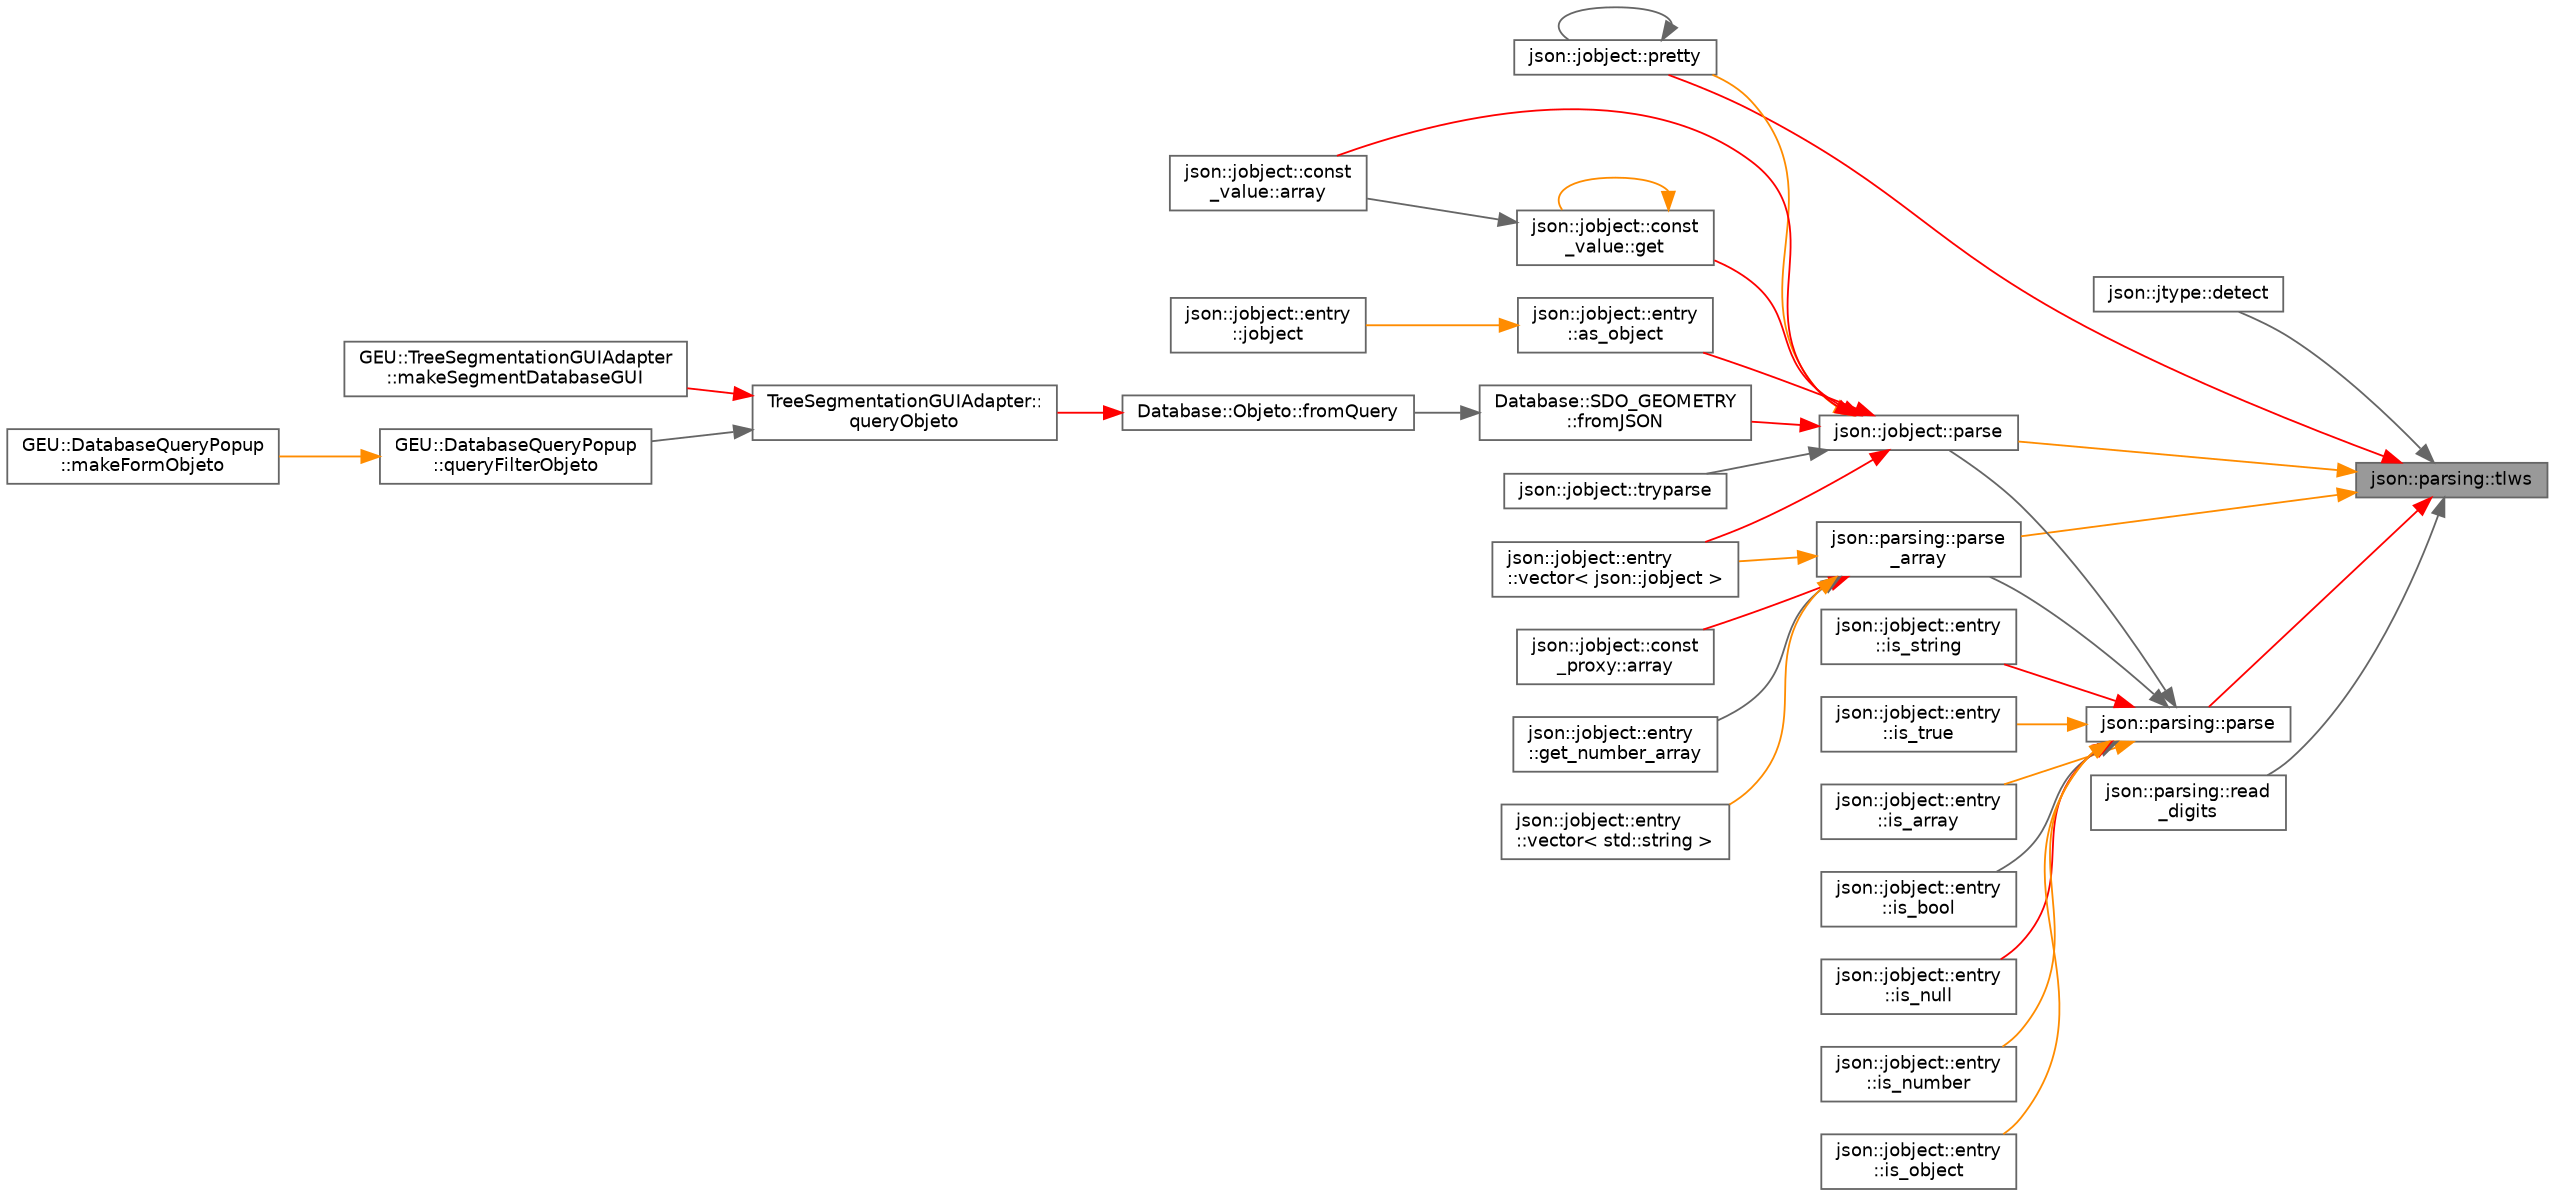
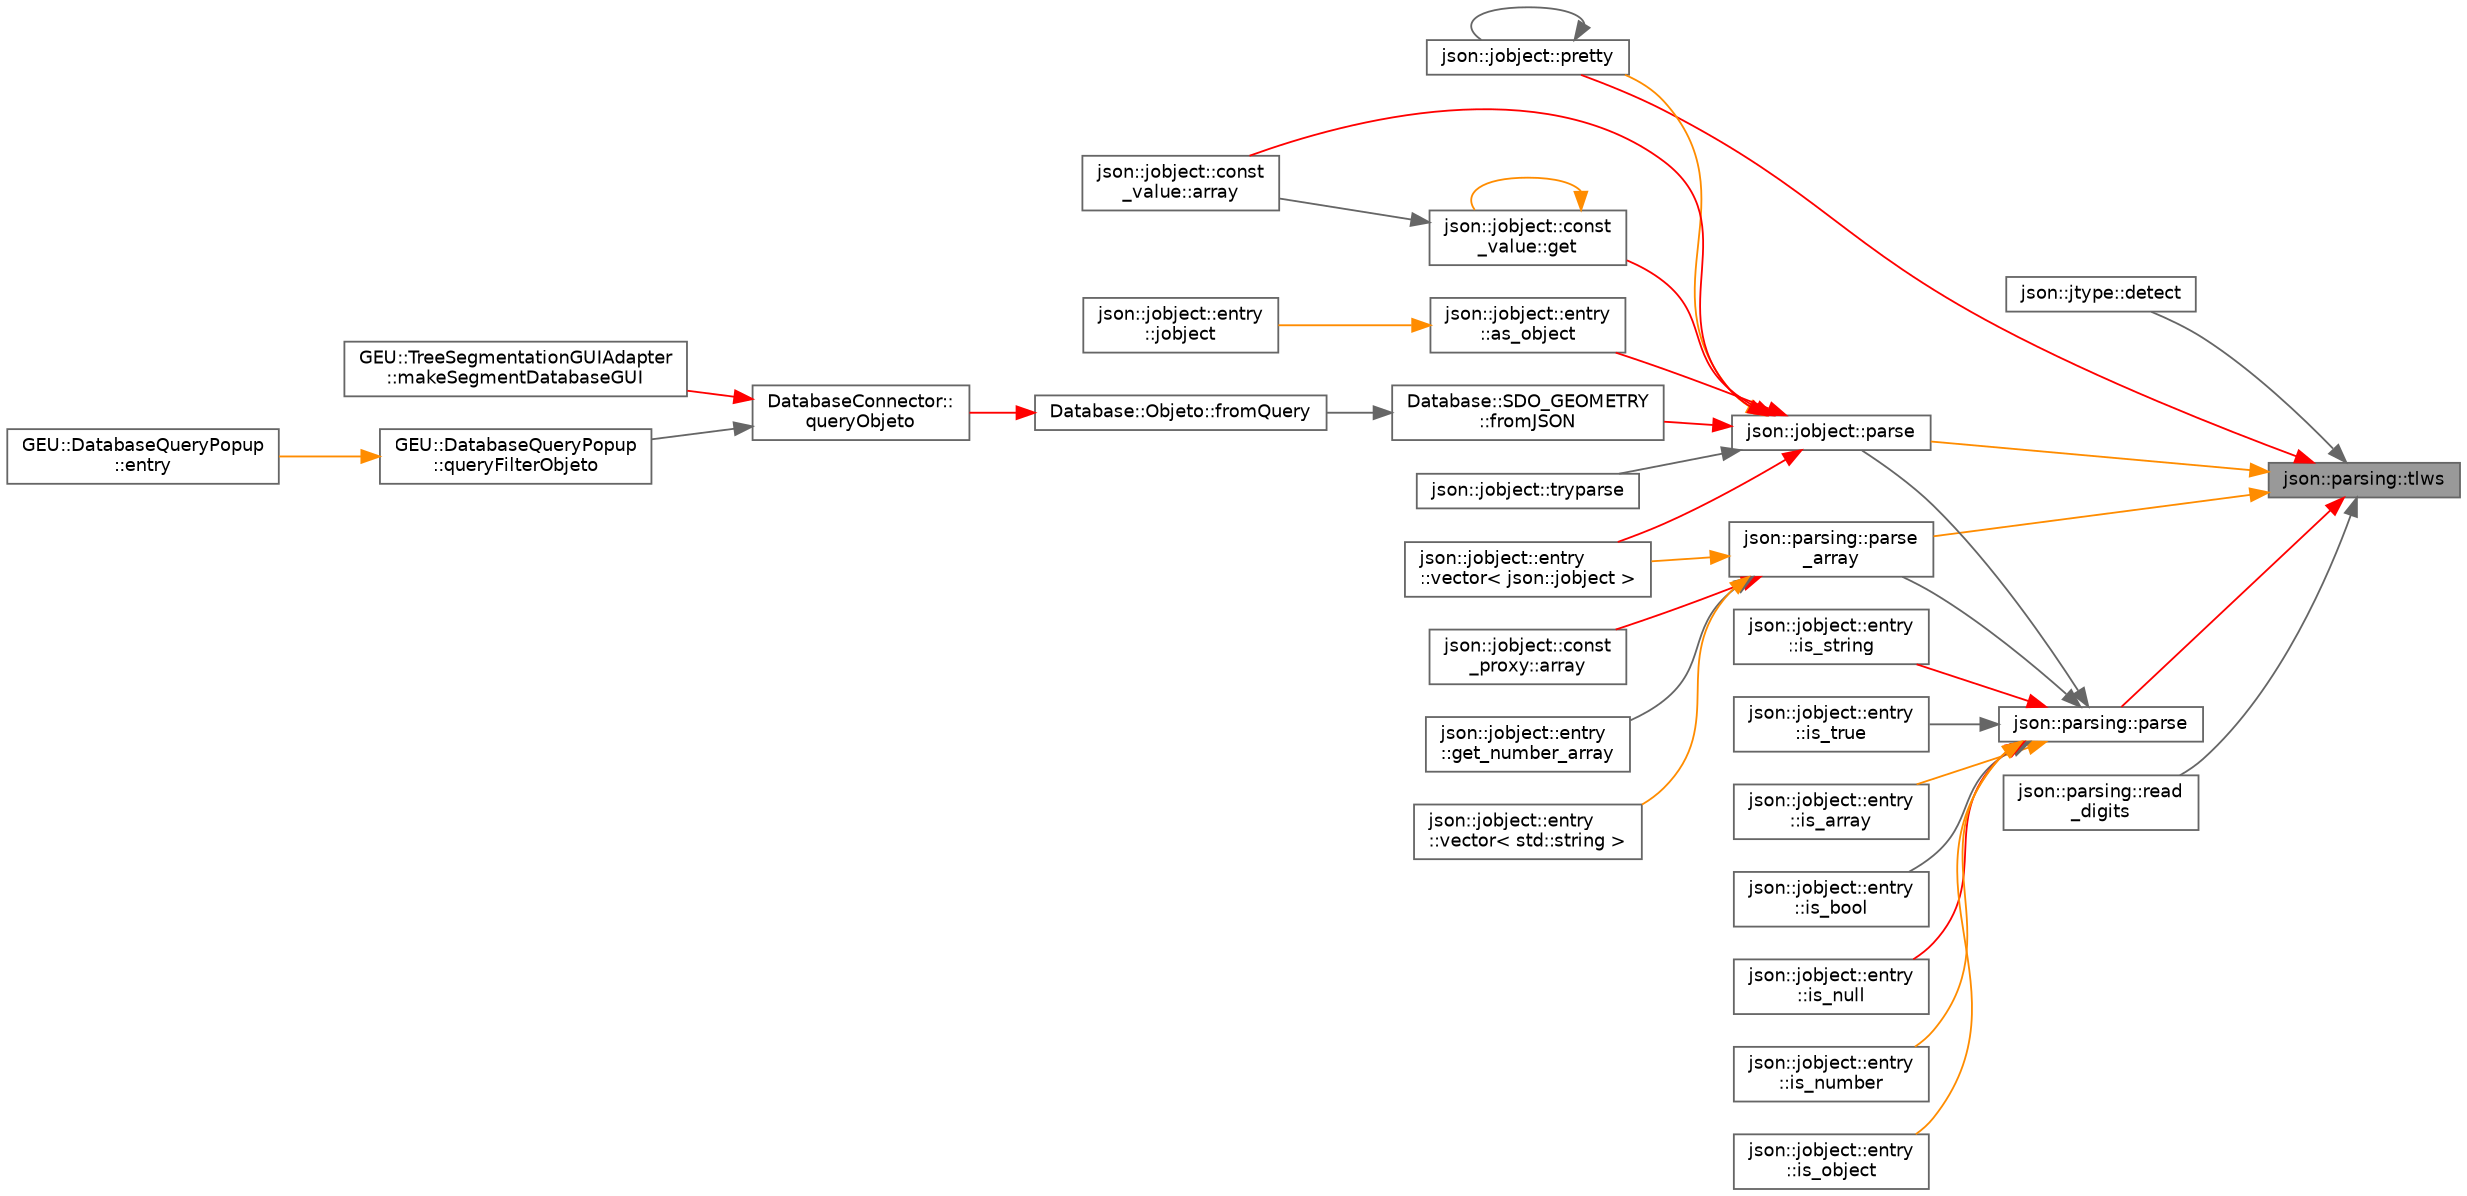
node "TreeSegmentationGUIAdapter:: queryObjeto": label "TreeSegmentationGUIAdapter:: queryObjeto" -> "DatabaseConnector:: queryObjeto"
node "GEU::DatabaseQueryPopup ::makeFormObjeto": label "GEU::DatabaseQueryPopup ::makeFormObjeto" -> "GEU::DatabaseQueryPopup ::entry"
edge "json::jobject::entry ::is_true" -> "json::parsing::parse": color darkorange -> gray40
